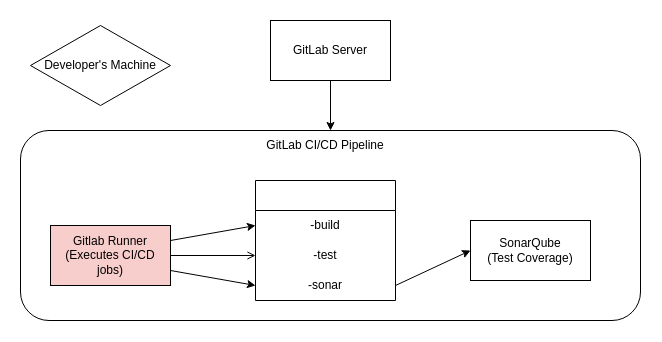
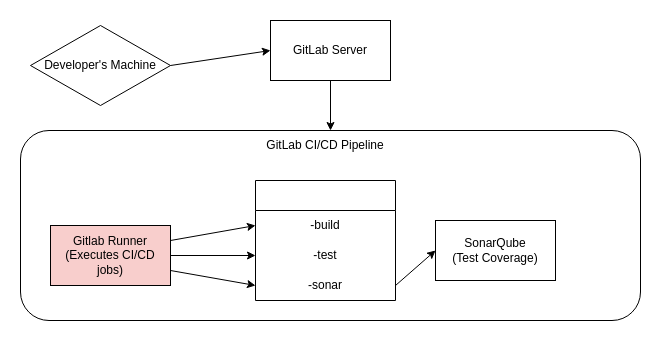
edge "Developer's Machine" -> "GitLab Server": added
node "SonarQube (Test Coverage)": moved (531, 251) -> (496, 251)
edge "Gitlab Runner (Executes CI/CD jobs)" -> "-test": arrowhead open -> classic
